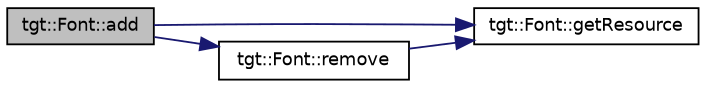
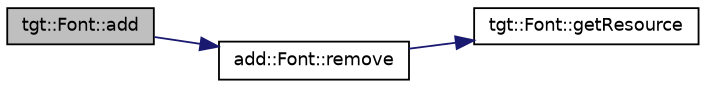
edge "tgt::Font::add" -> "tgt::Font::getResource": removed
node "tgt::Font::remove": label "tgt::Font::remove" -> "add::Font::remove"
